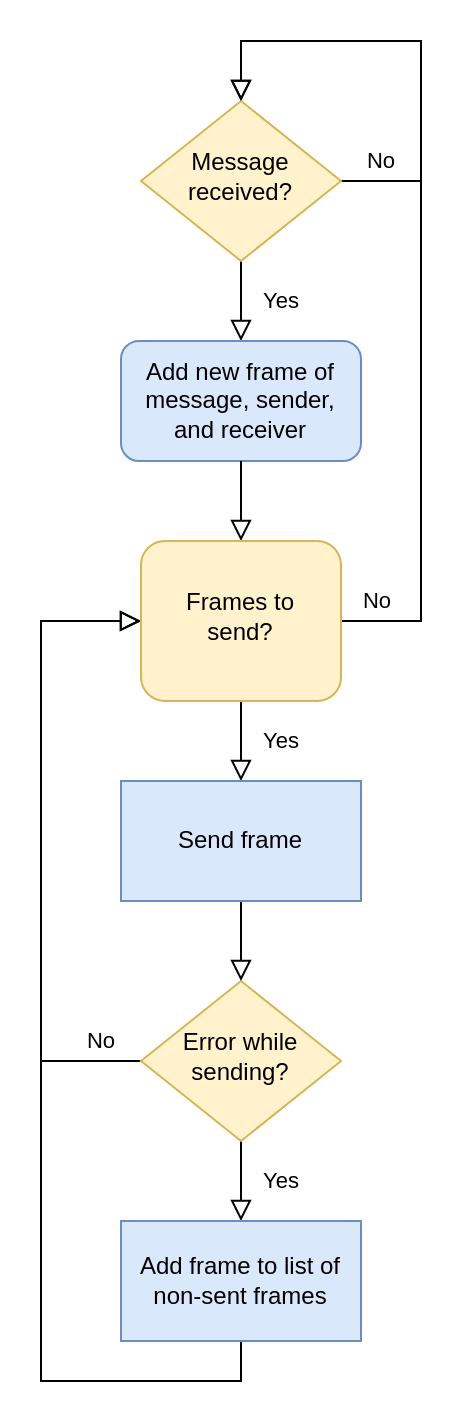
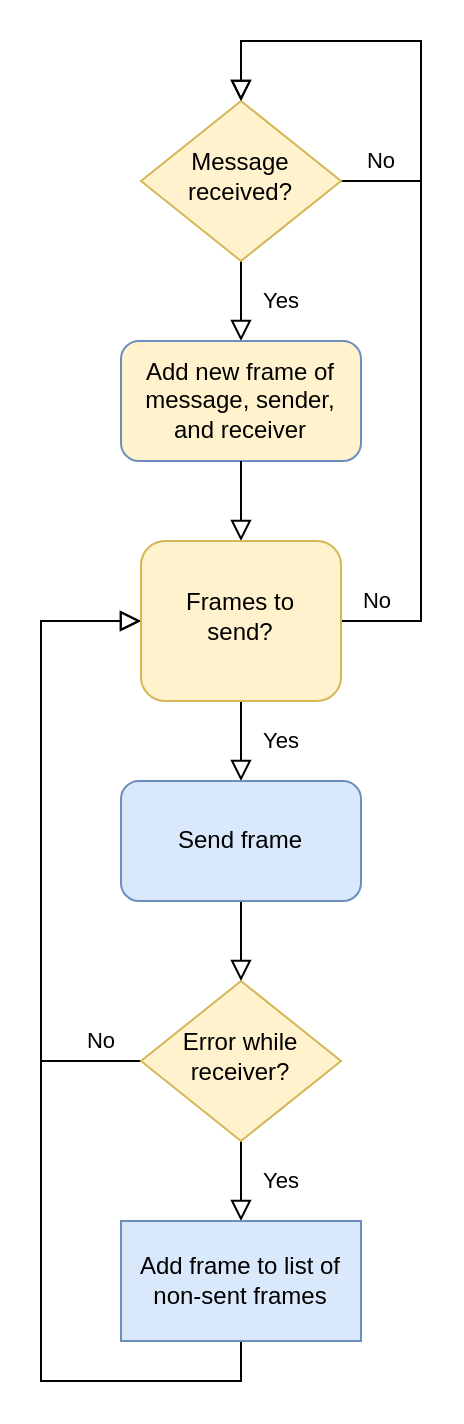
node "Add new frame of message, sender, and receiver": fillcolor #dae8fc -> #fff2cc
node "Send frame": shape rectangle -> rounded rectangle
node "Error while sending?": label "Error while sending?" -> "Error while receiver?"
